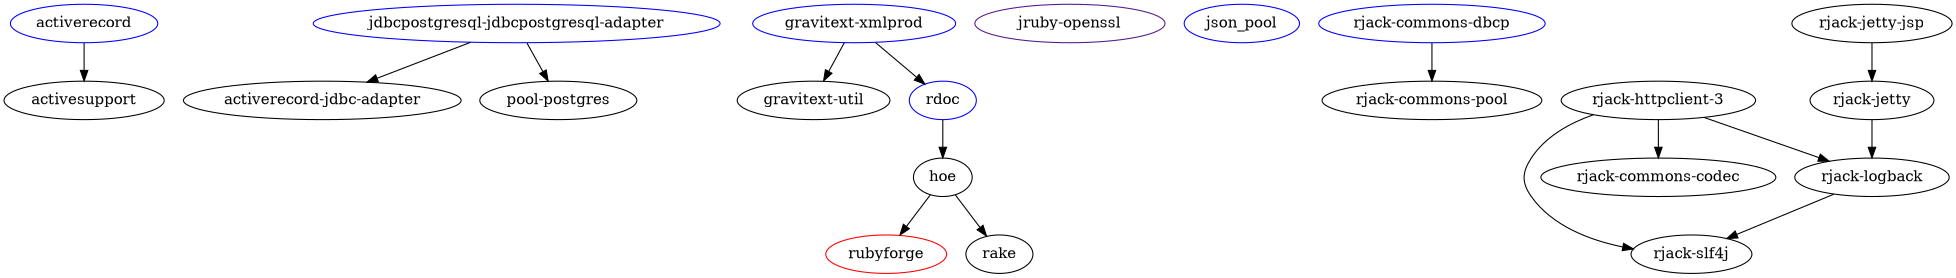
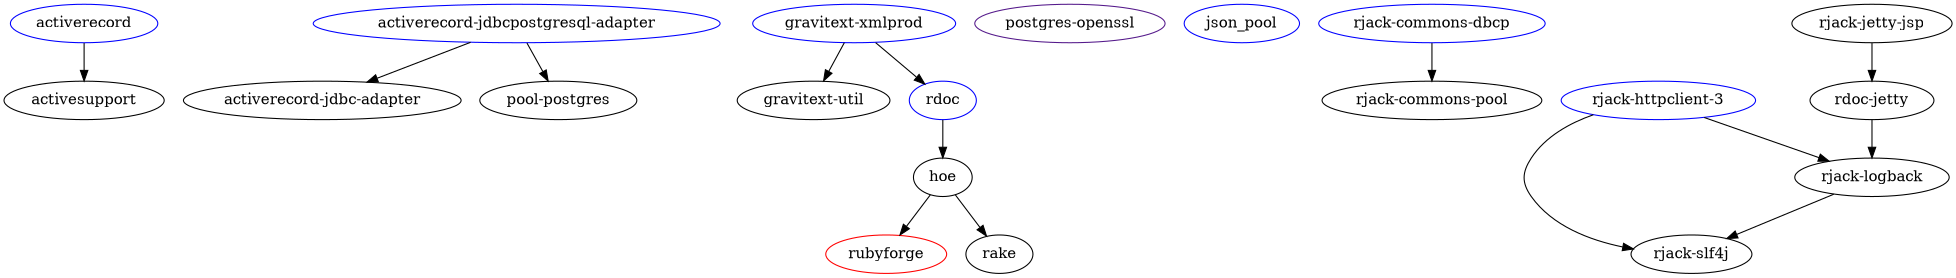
node "jdbcpostgresql-jdbcpostgresql-adapter": label "jdbcpostgresql-jdbcpostgresql-adapter" -> "activerecord-jdbcpostgresql-adapter"
node "jruby-openssl": label "jruby-openssl" -> "postgres-openssl"
node "rjack-httpclient-3": color black -> blue
node "rjack-jetty": label "rjack-jetty" -> "rdoc-jetty"
node "rjack-commons-codec": removed
